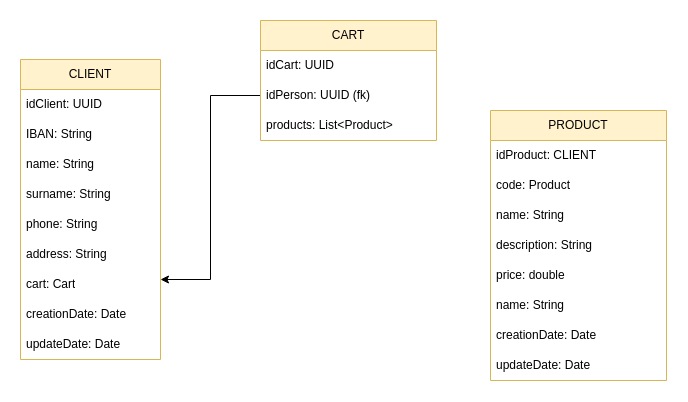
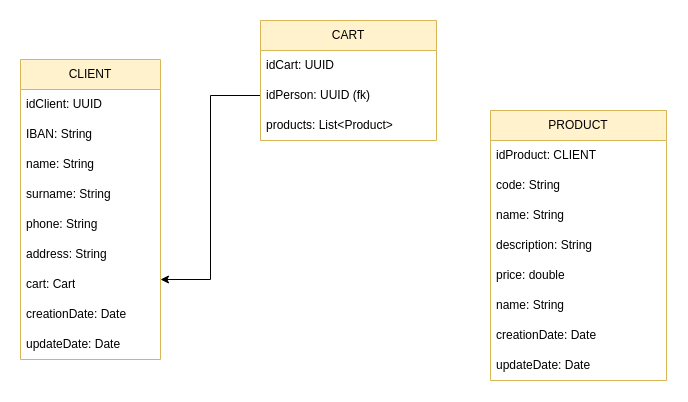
node "code: Product": label "code: Product" -> "code: String"
